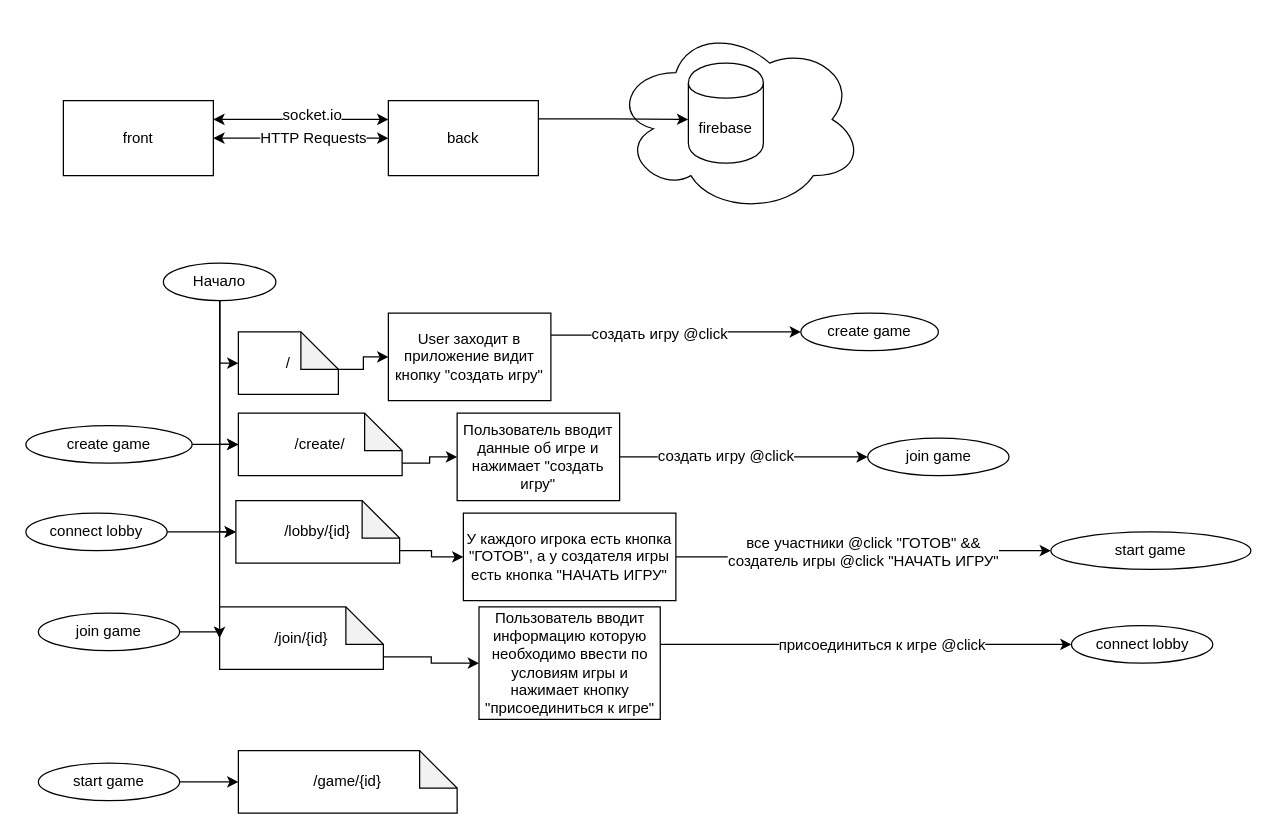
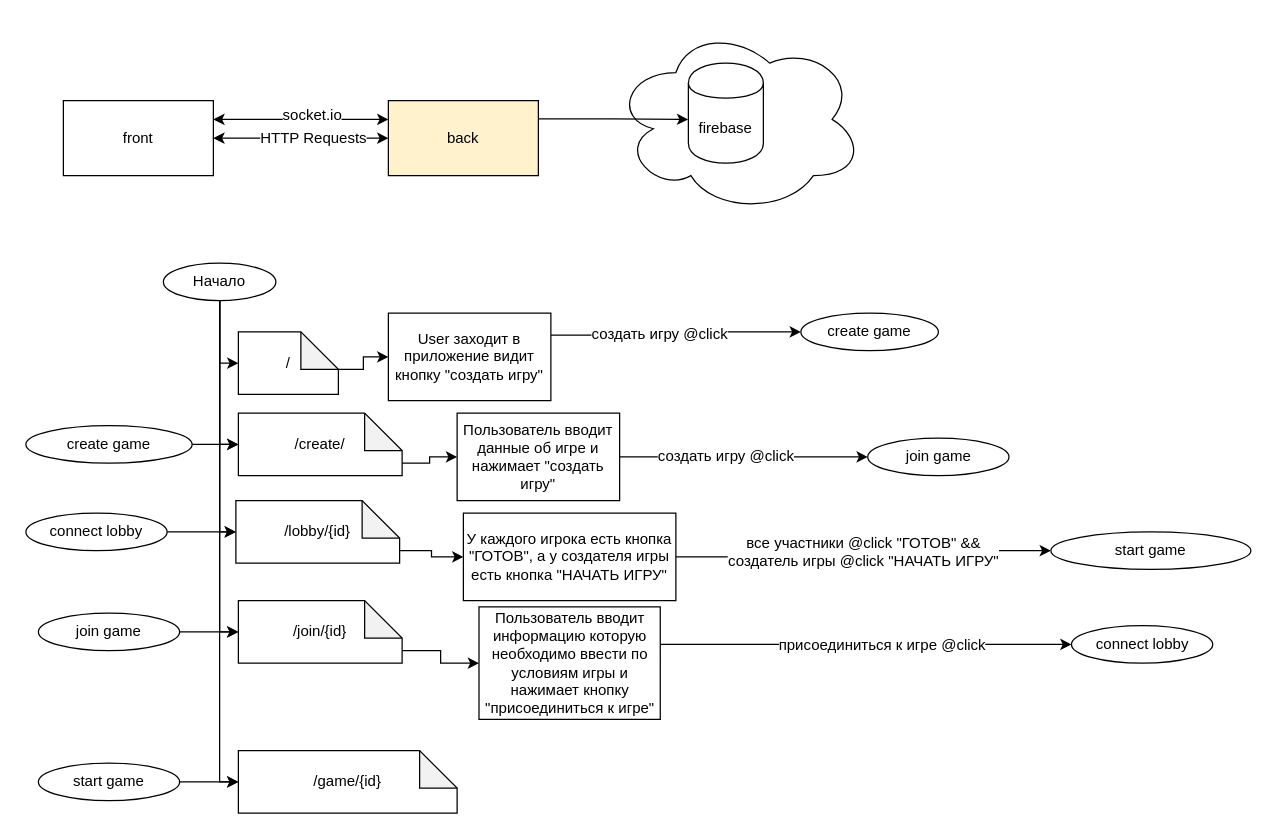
node "back": fillcolor #ffffff -> #fff2cc
node "/join/{id}": moved (301, 638) -> (320, 632)
edge "Начало" -> "/game/{id}": added
